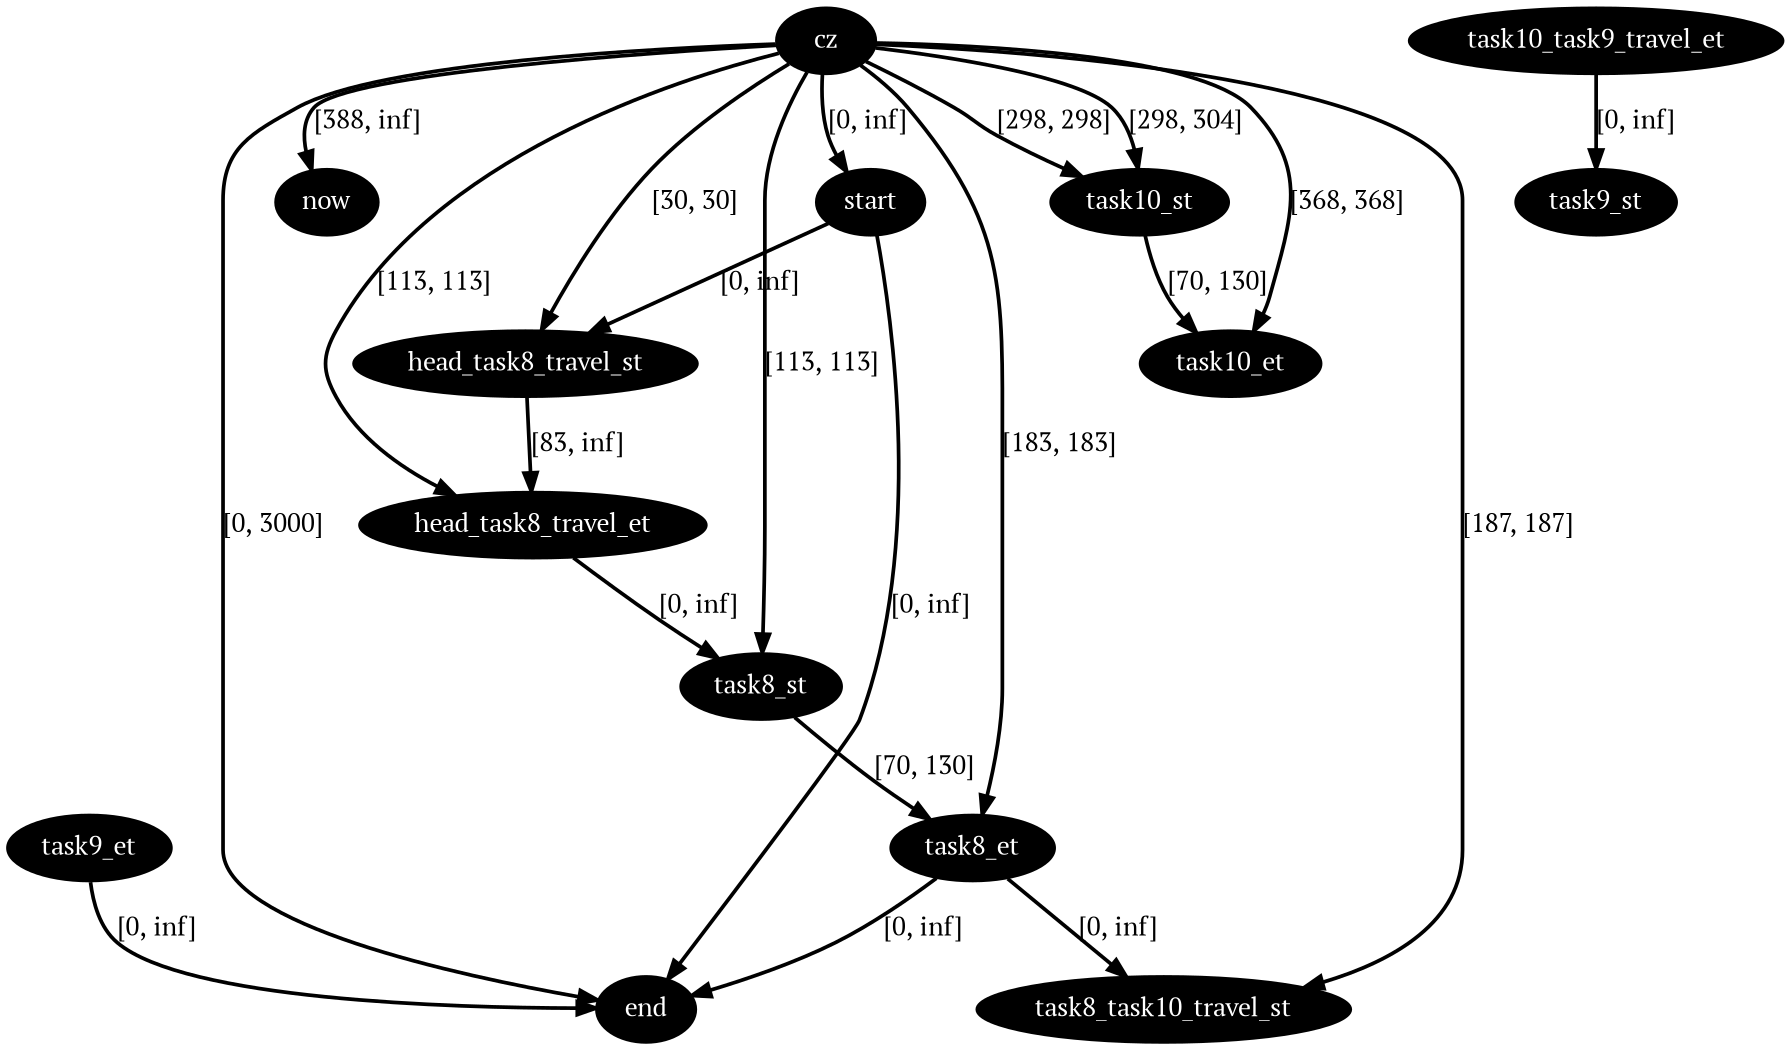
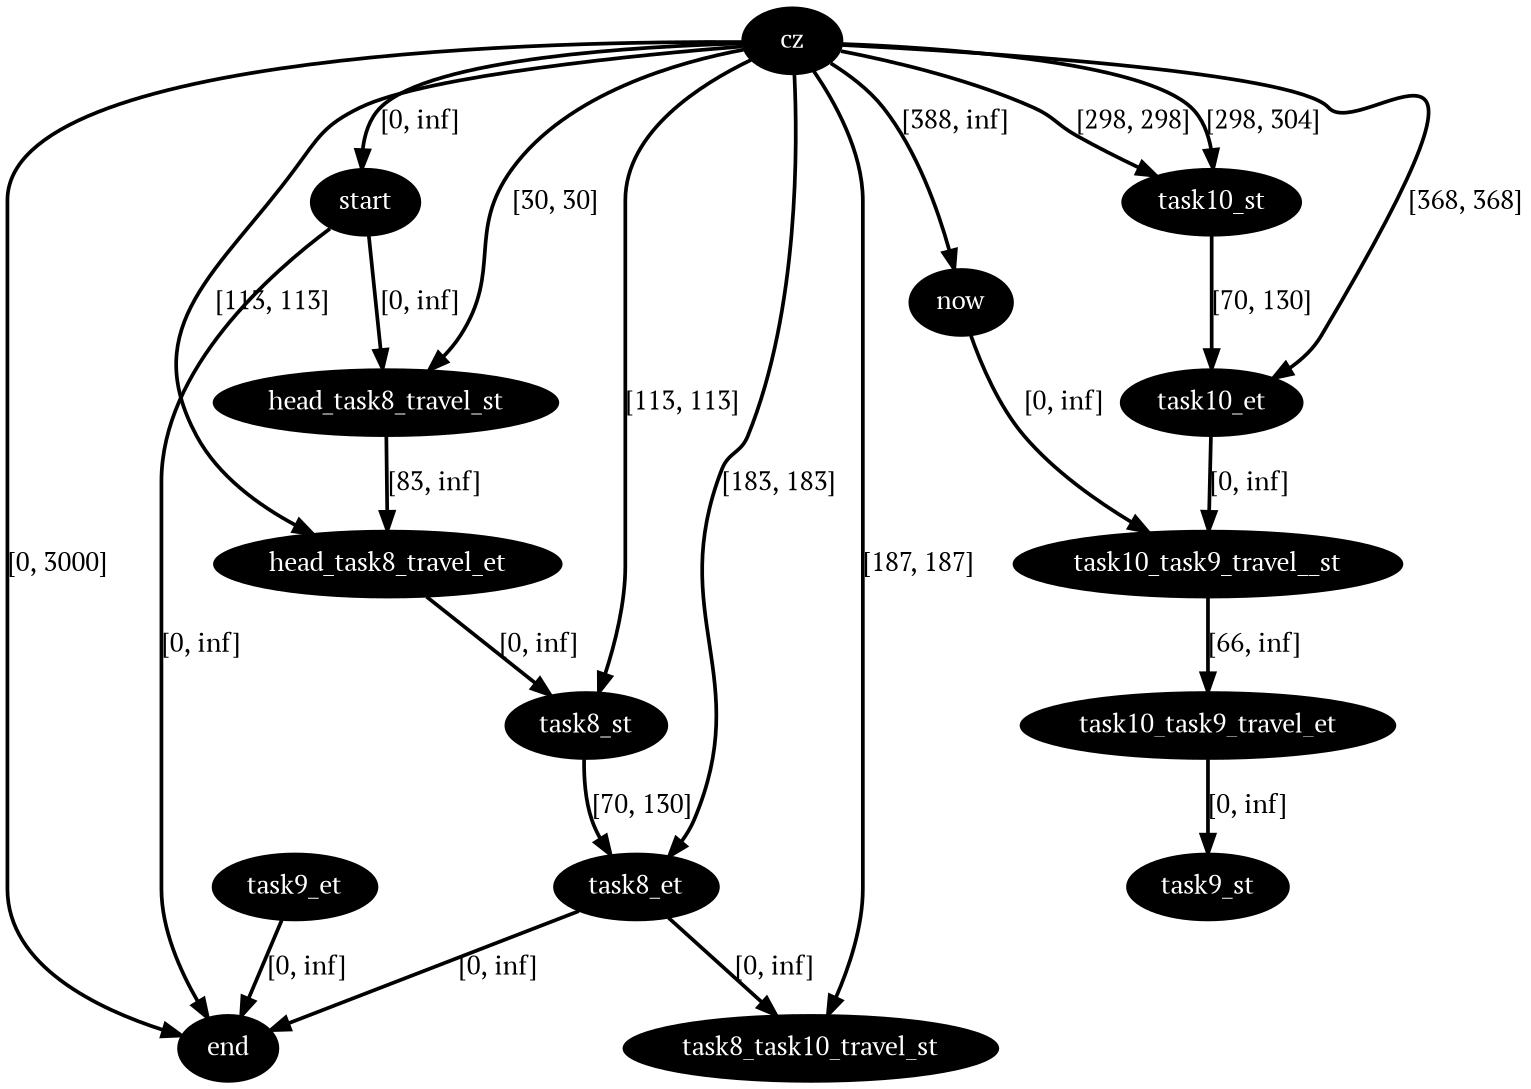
node "task10_task9_travel__st": added
